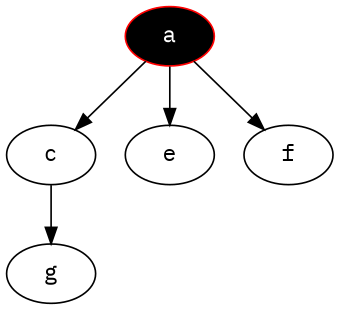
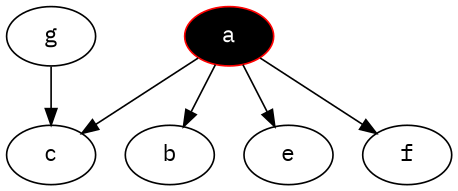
node "b": added
edge "c" -> "g": reversed
